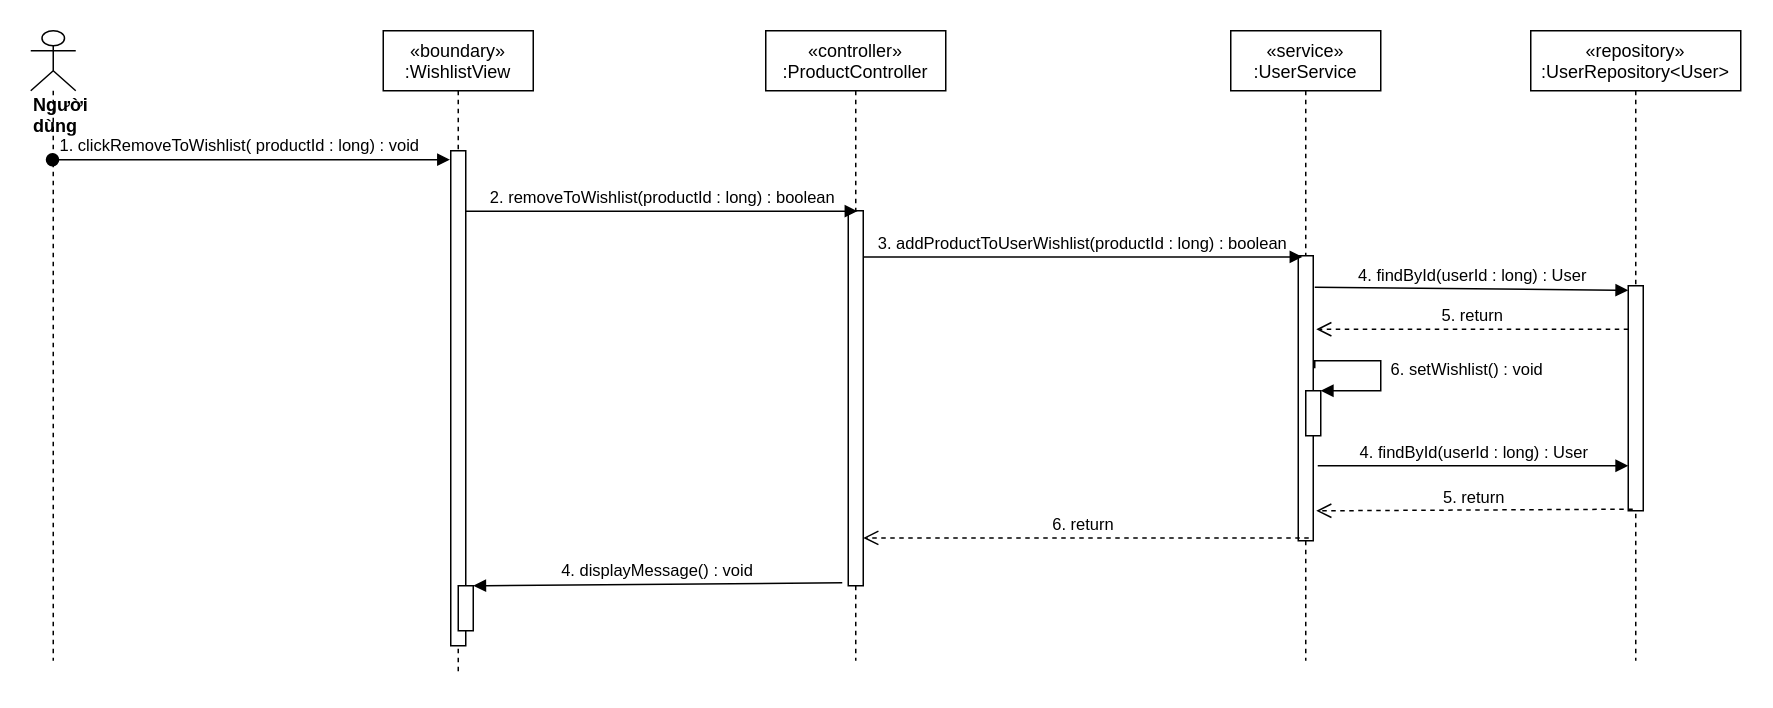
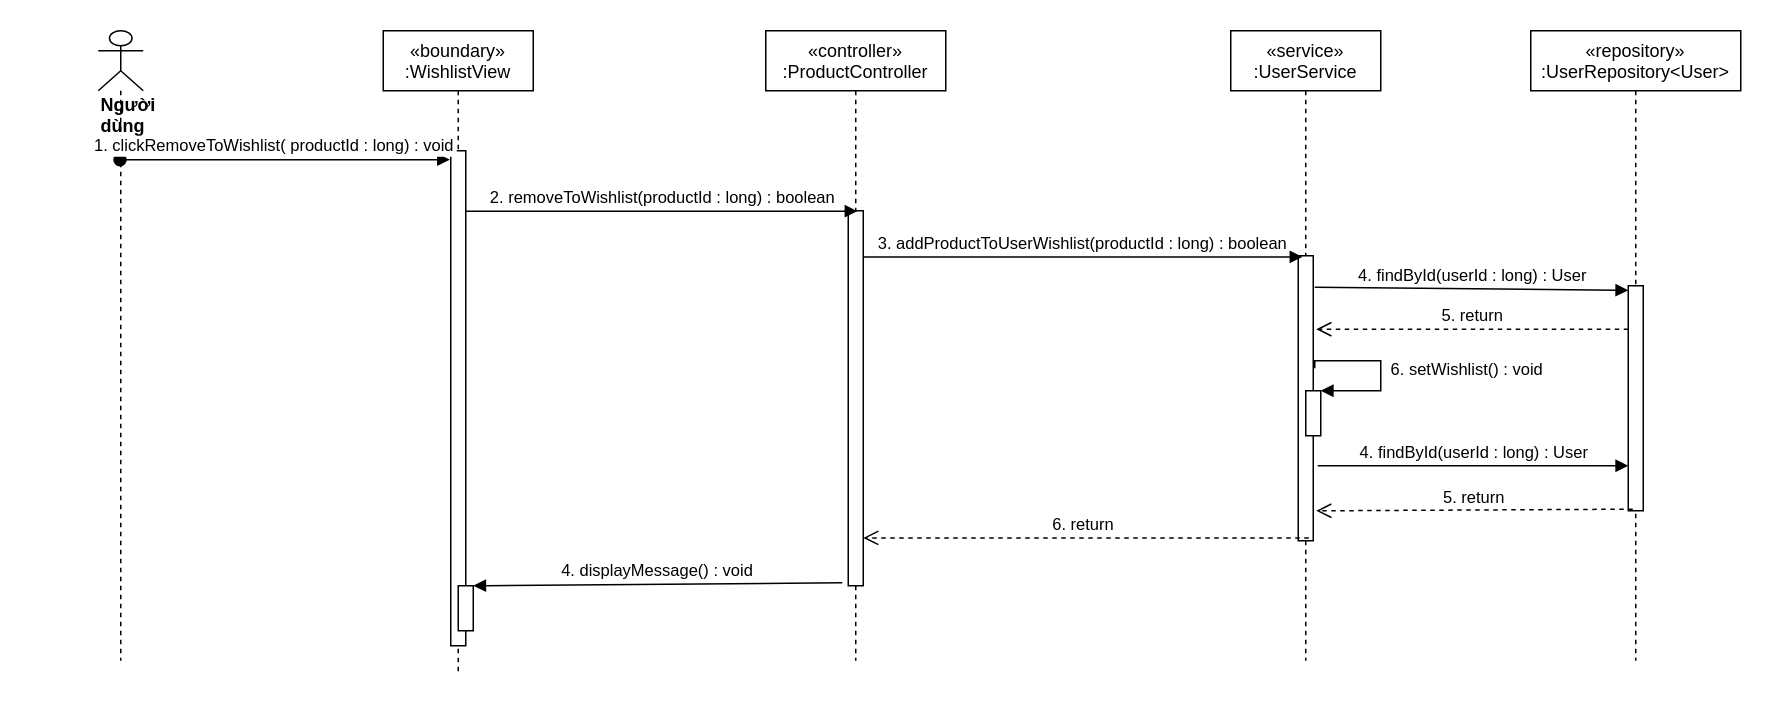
node "Người dùng": moved (53, 346) -> (121, 346)
